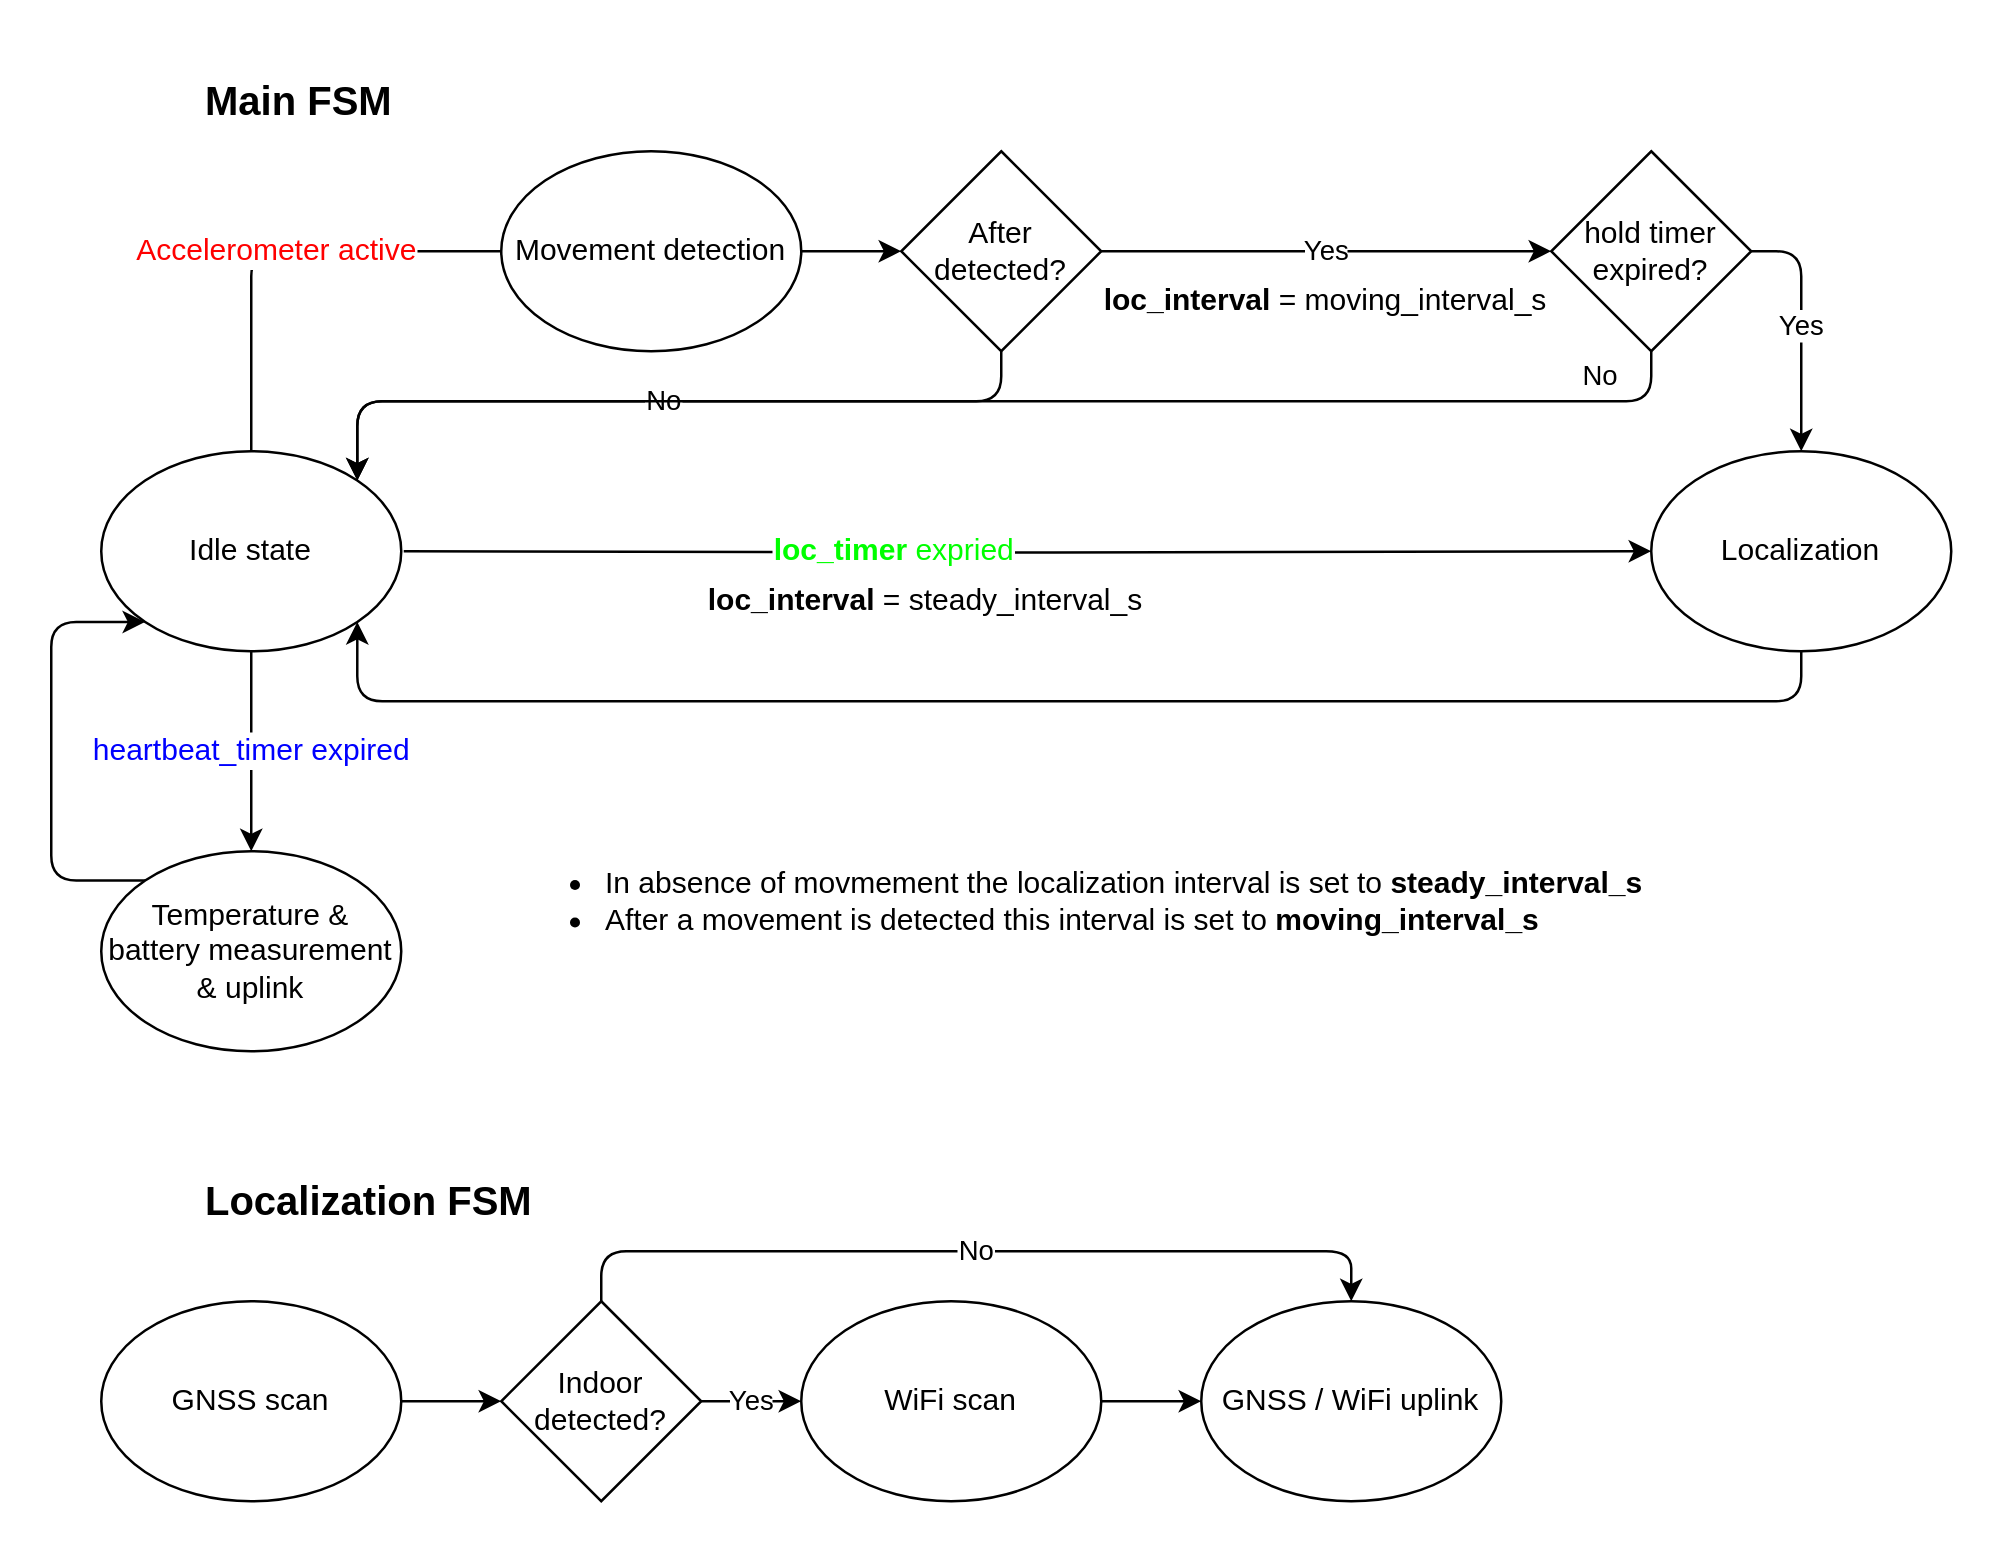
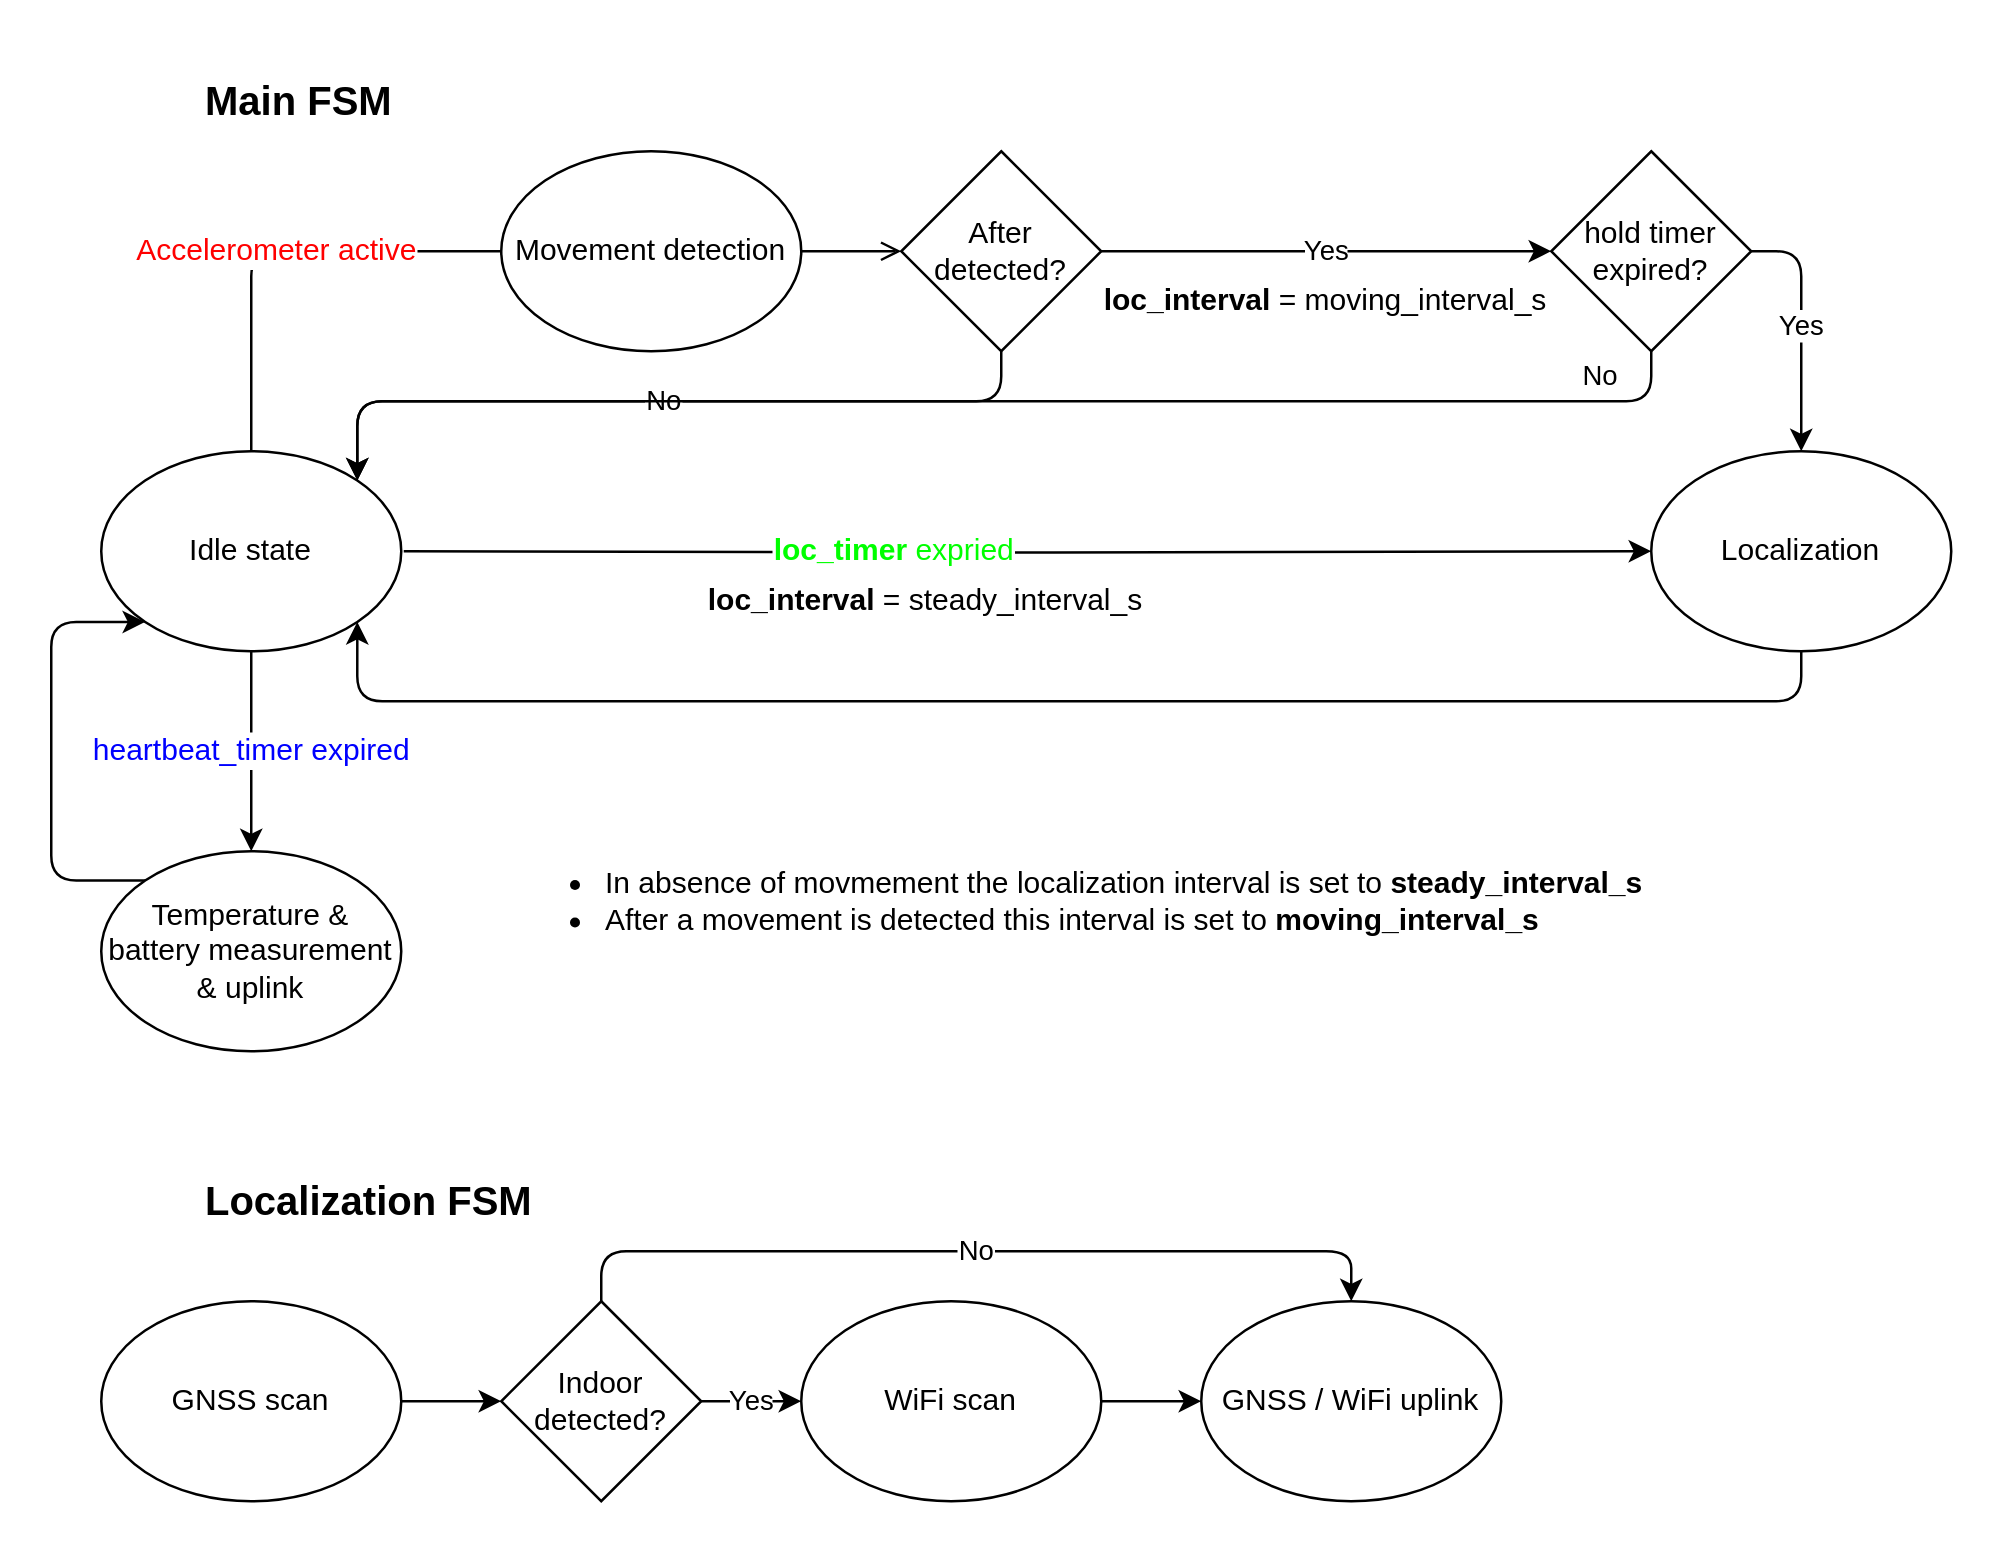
edge "Movement detection" -> "After detected?": arrowhead classic -> open
